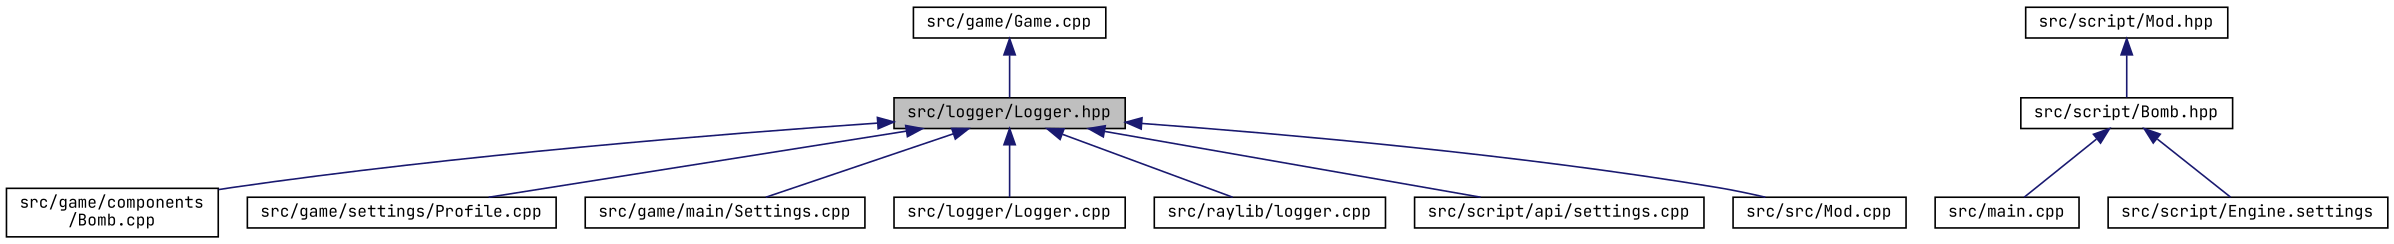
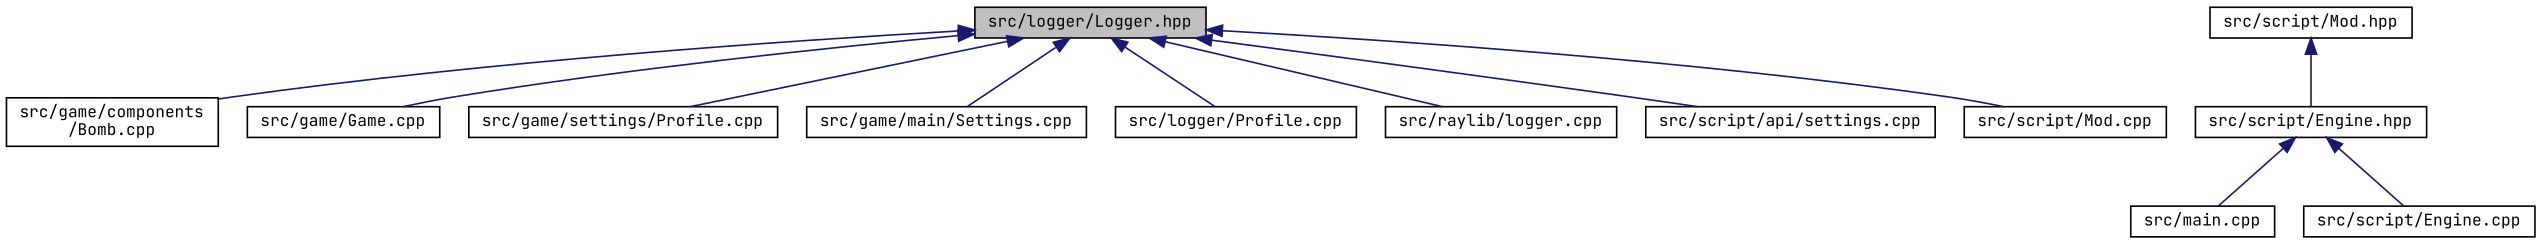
edge "src/logger/Logger.hpp" -> "src/game/Game.cpp": reversed
node "src/script/Bomb.hpp": label "src/script/Bomb.hpp" -> "src/script/Engine.hpp"
node "src/logger/Logger.cpp": label "src/logger/Logger.cpp" -> "src/logger/Profile.cpp"
node "src/src/Mod.cpp": label "src/src/Mod.cpp" -> "src/script/Mod.cpp"
node "src/script/Engine.settings": label "src/script/Engine.settings" -> "src/script/Engine.cpp"
